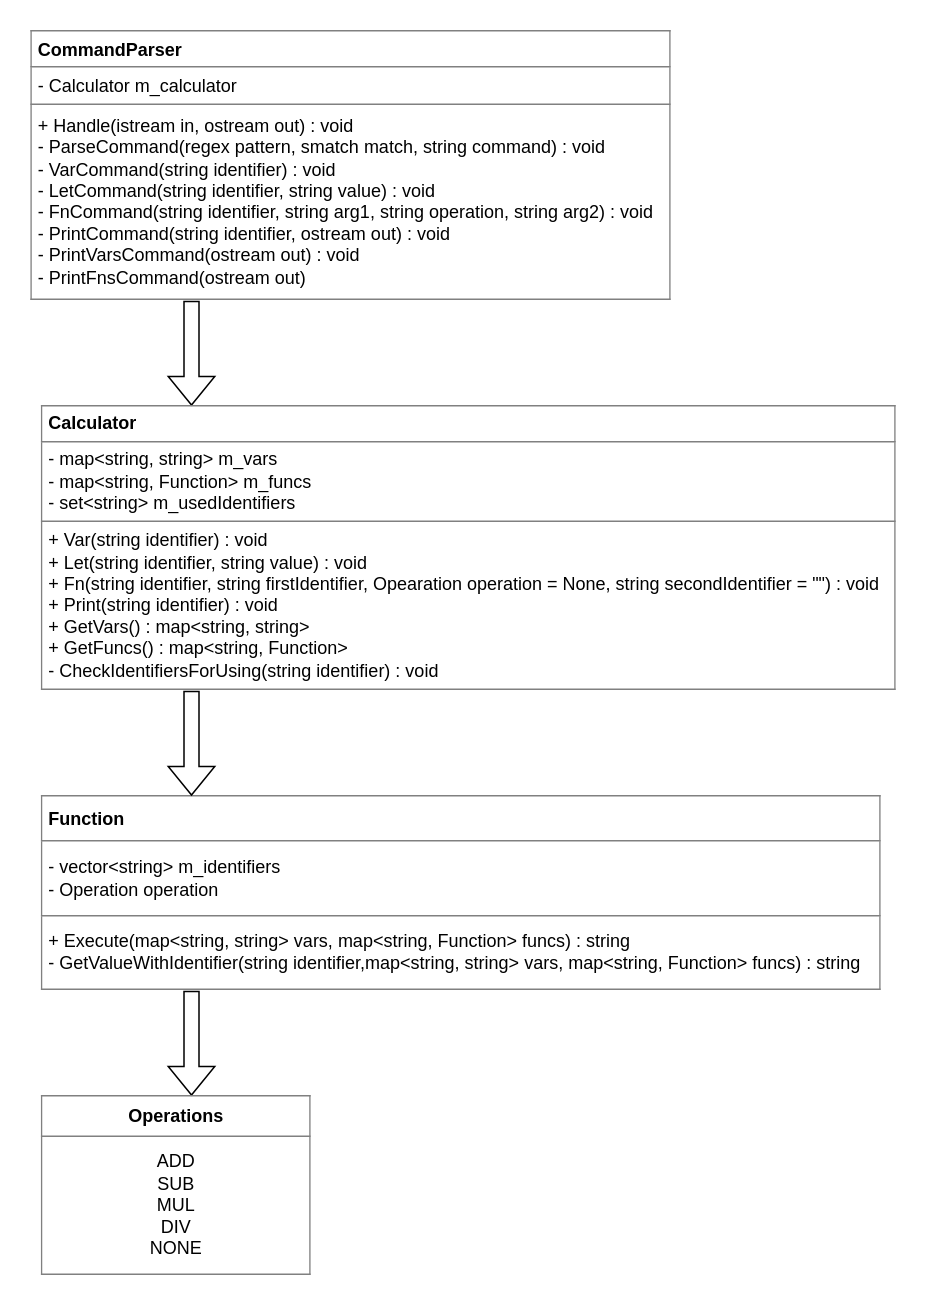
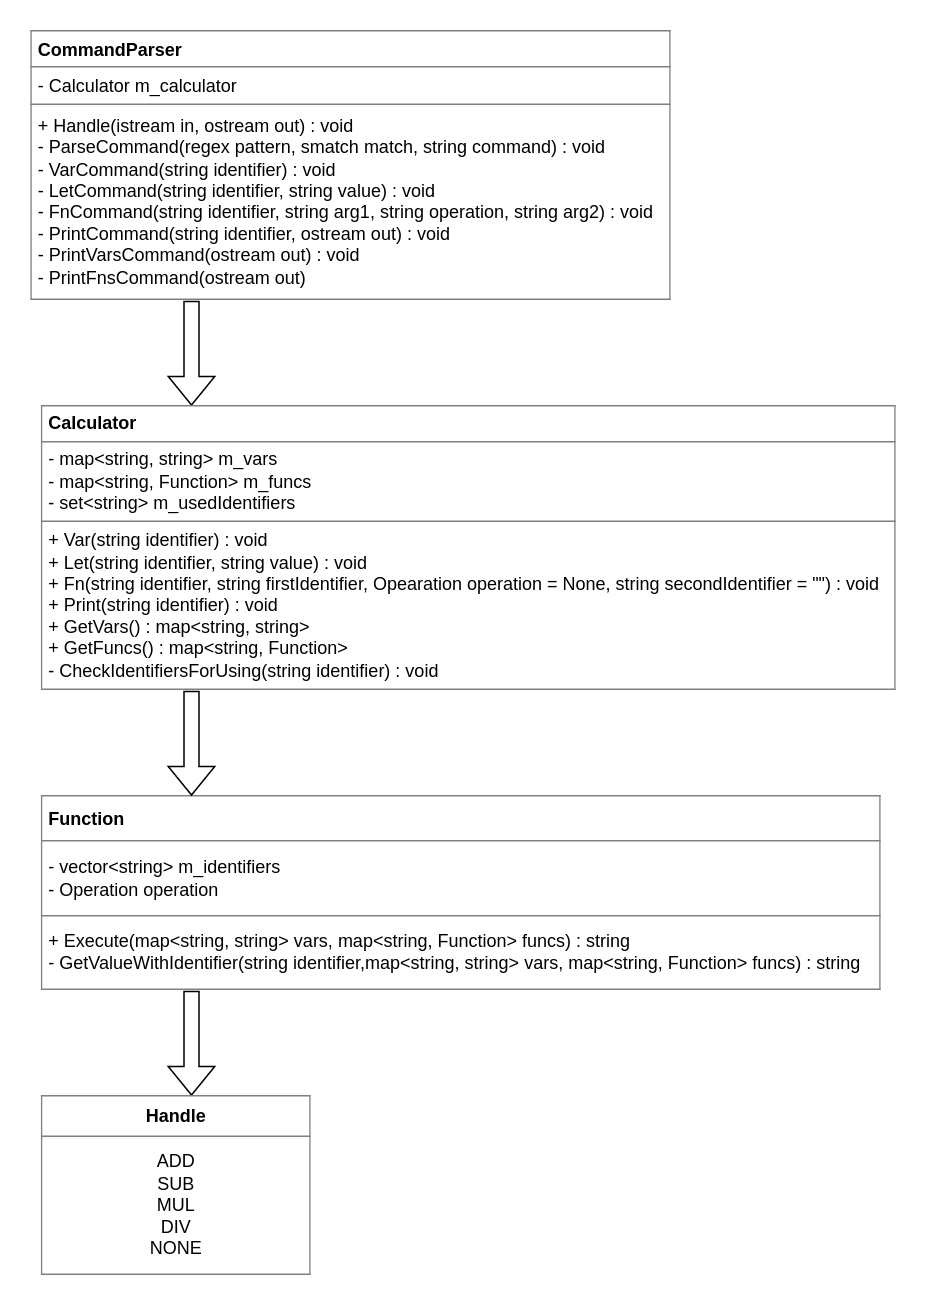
node "Operations ADD SUB MUL DIV NONE": label "Operations ADD SUB MUL DIV NONE" -> "Handle ADD SUB MUL DIV NONE"
